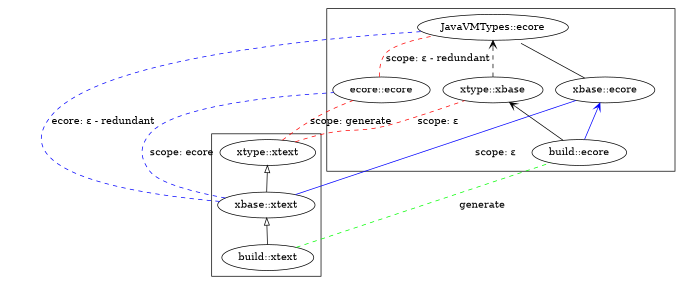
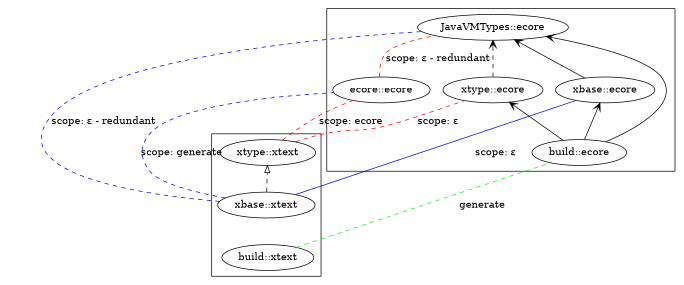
edge "xbase::ecore" -> "JavaVMTypes::ecore": arrowhead void -> vee
edge "build::ecore" -> "JavaVMTypes::ecore": added
node "xtype::xbase": label "xtype::xbase" -> "xtype::ecore"
edge "xbase::xtext" -> "JavaVMTypes::ecore": label "ecore: ε - redundant" -> "scope: ε - redundant"
edge "xtype::xtext" -> "ecore::ecore": label "scope: generate" -> "scope: ecore"
edge "build::ecore" -> "xbase::ecore": color blue -> black
edge "xbase::xtext" -> "ecore::ecore": label "scope: ecore" -> "scope: generate"
edge "xbase::xtext" -> "xtype::xtext": style solid -> dashed
edge "build::xtext" -> "xbase::xtext": removed
